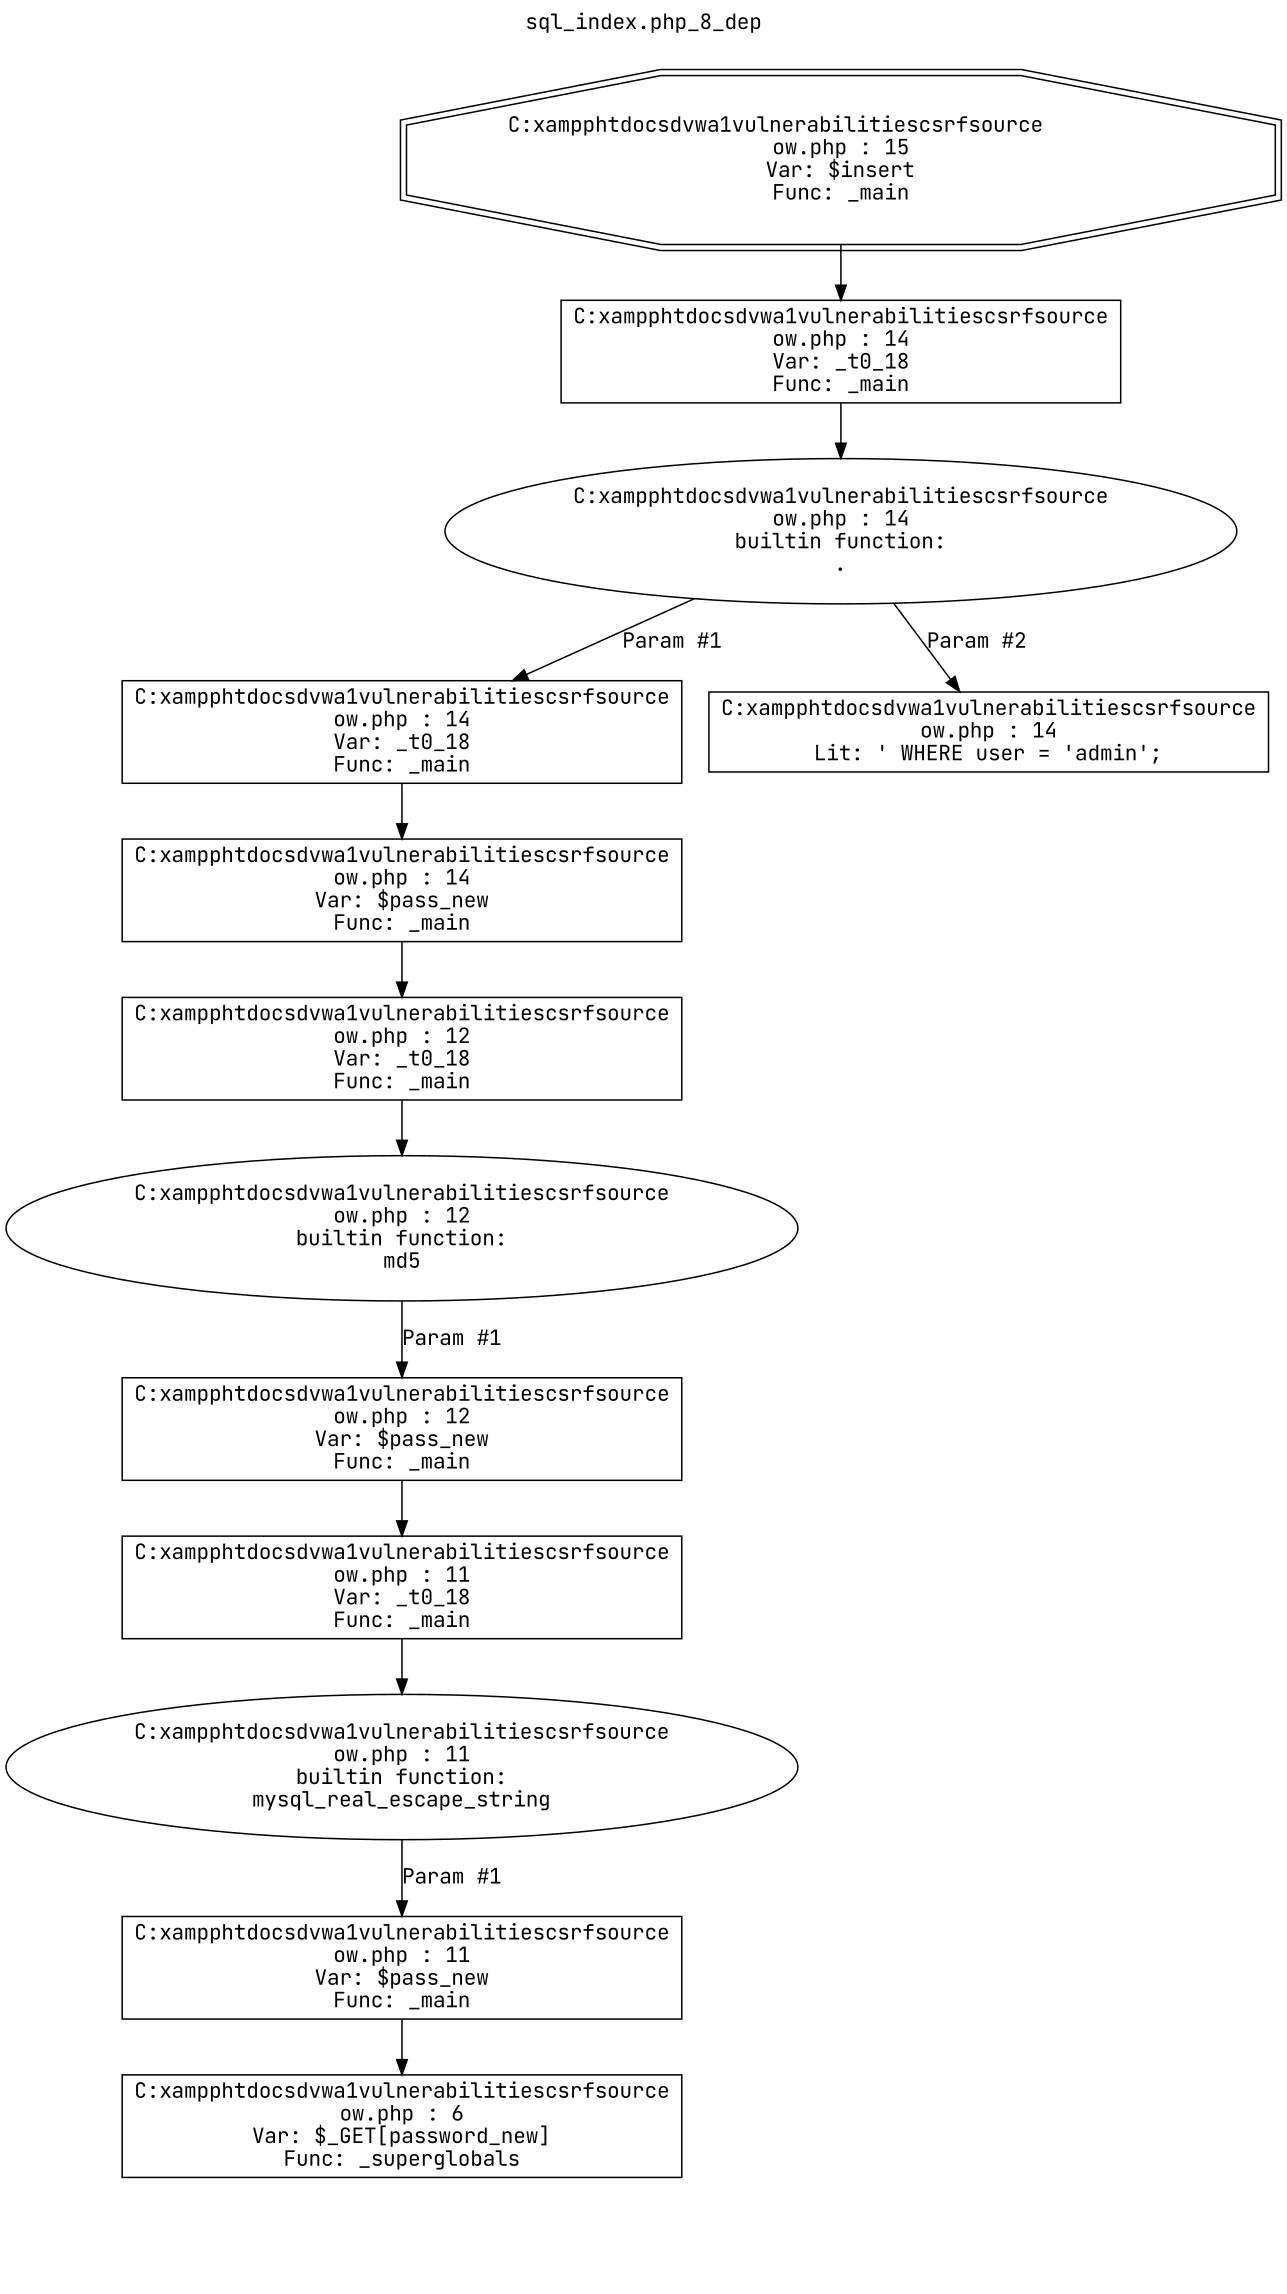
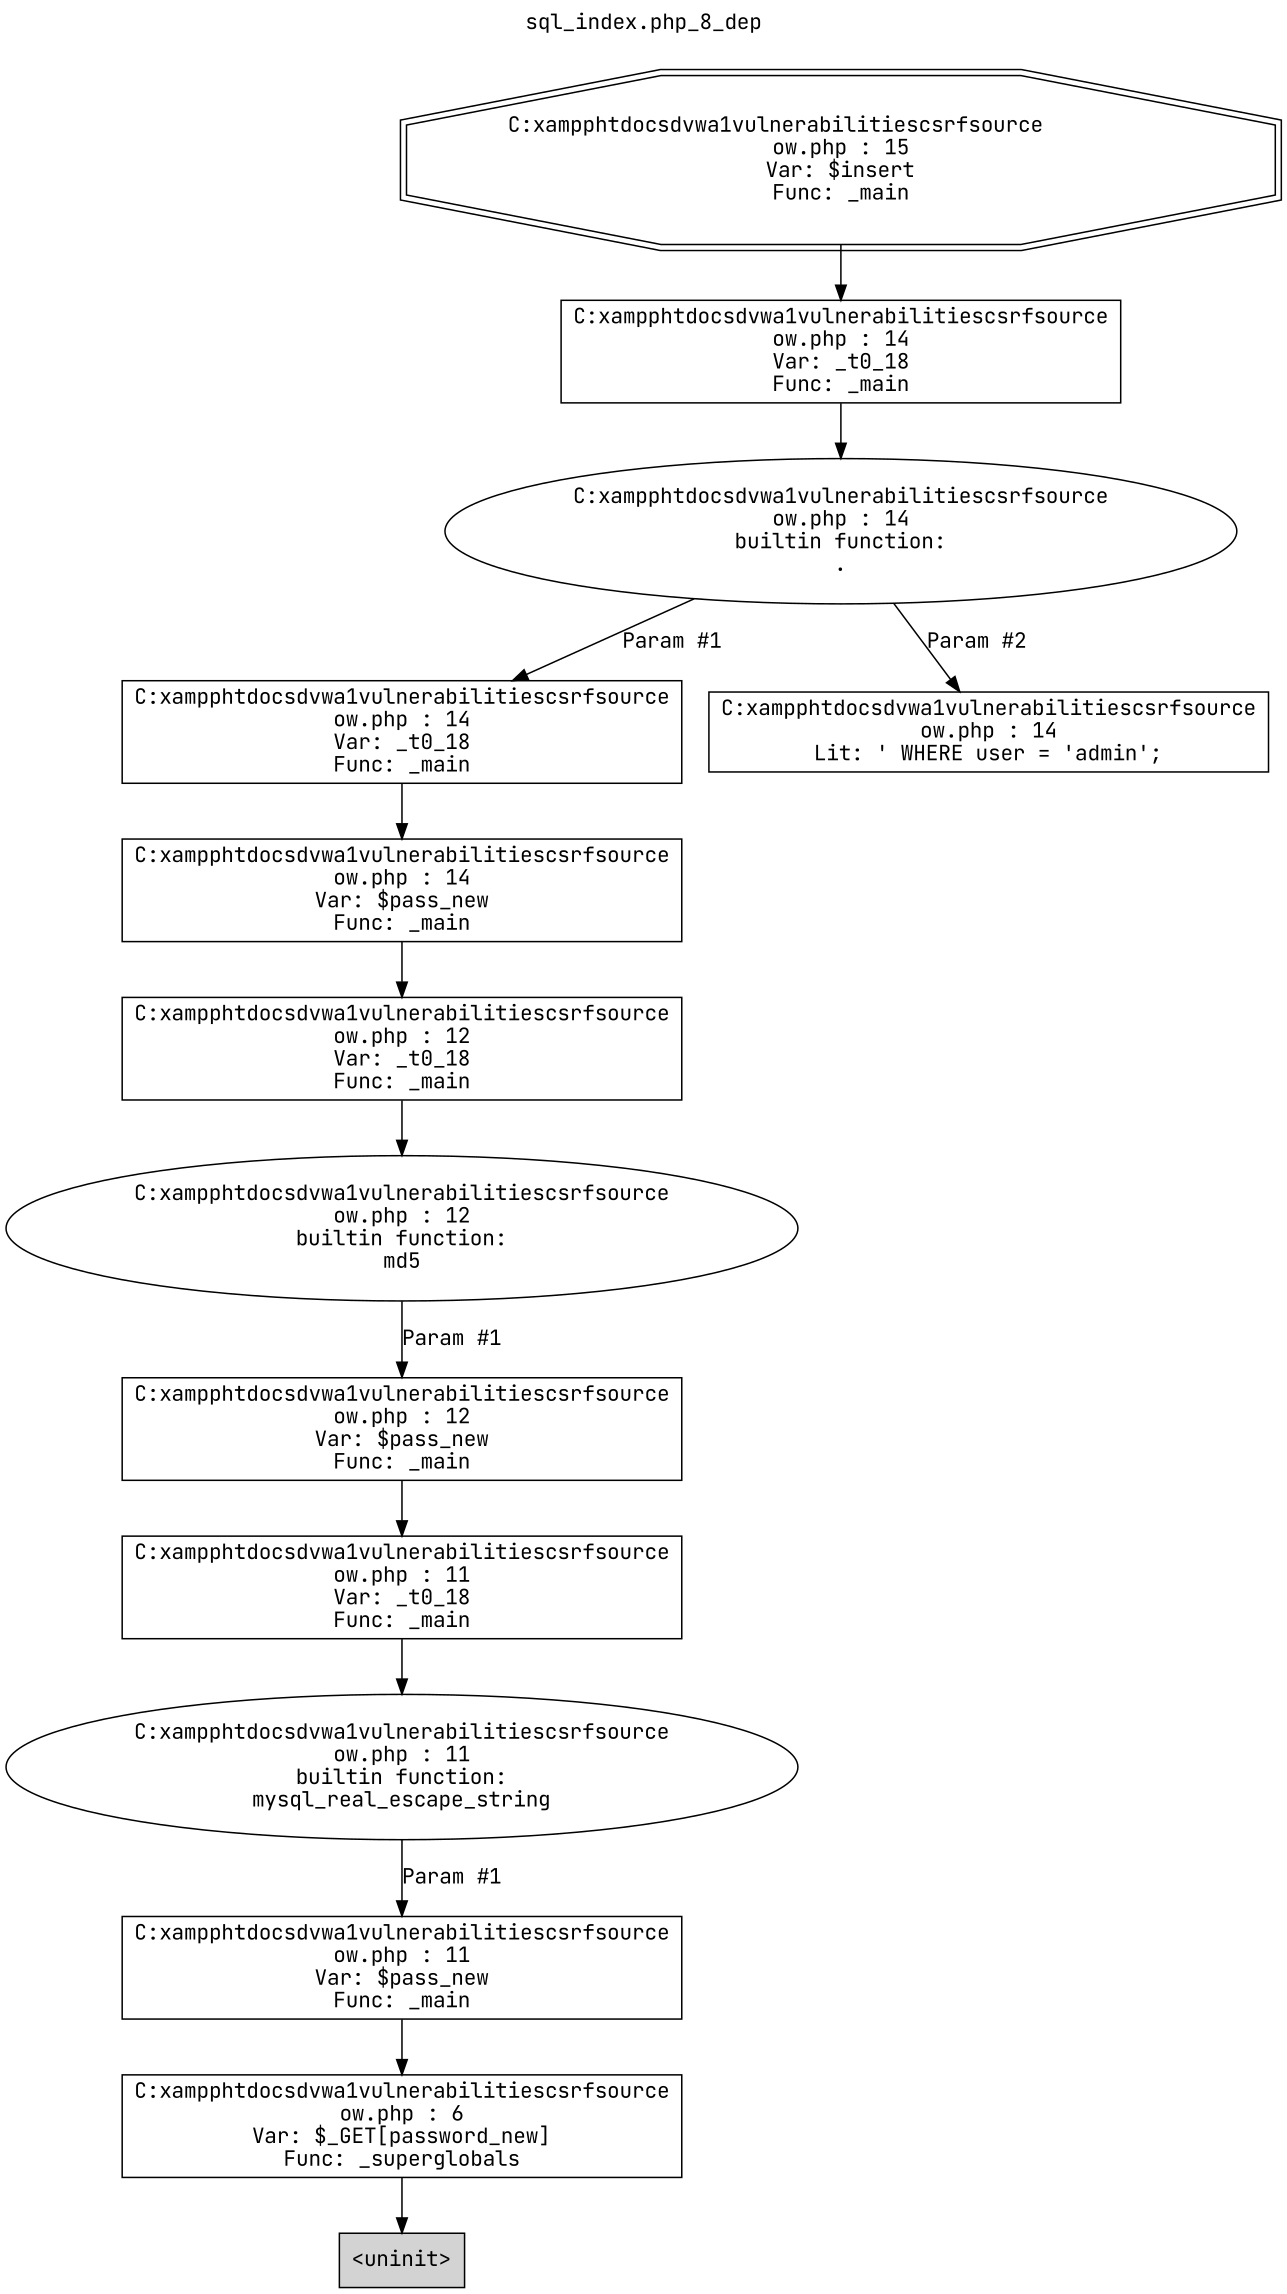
node "<uninit>": added
